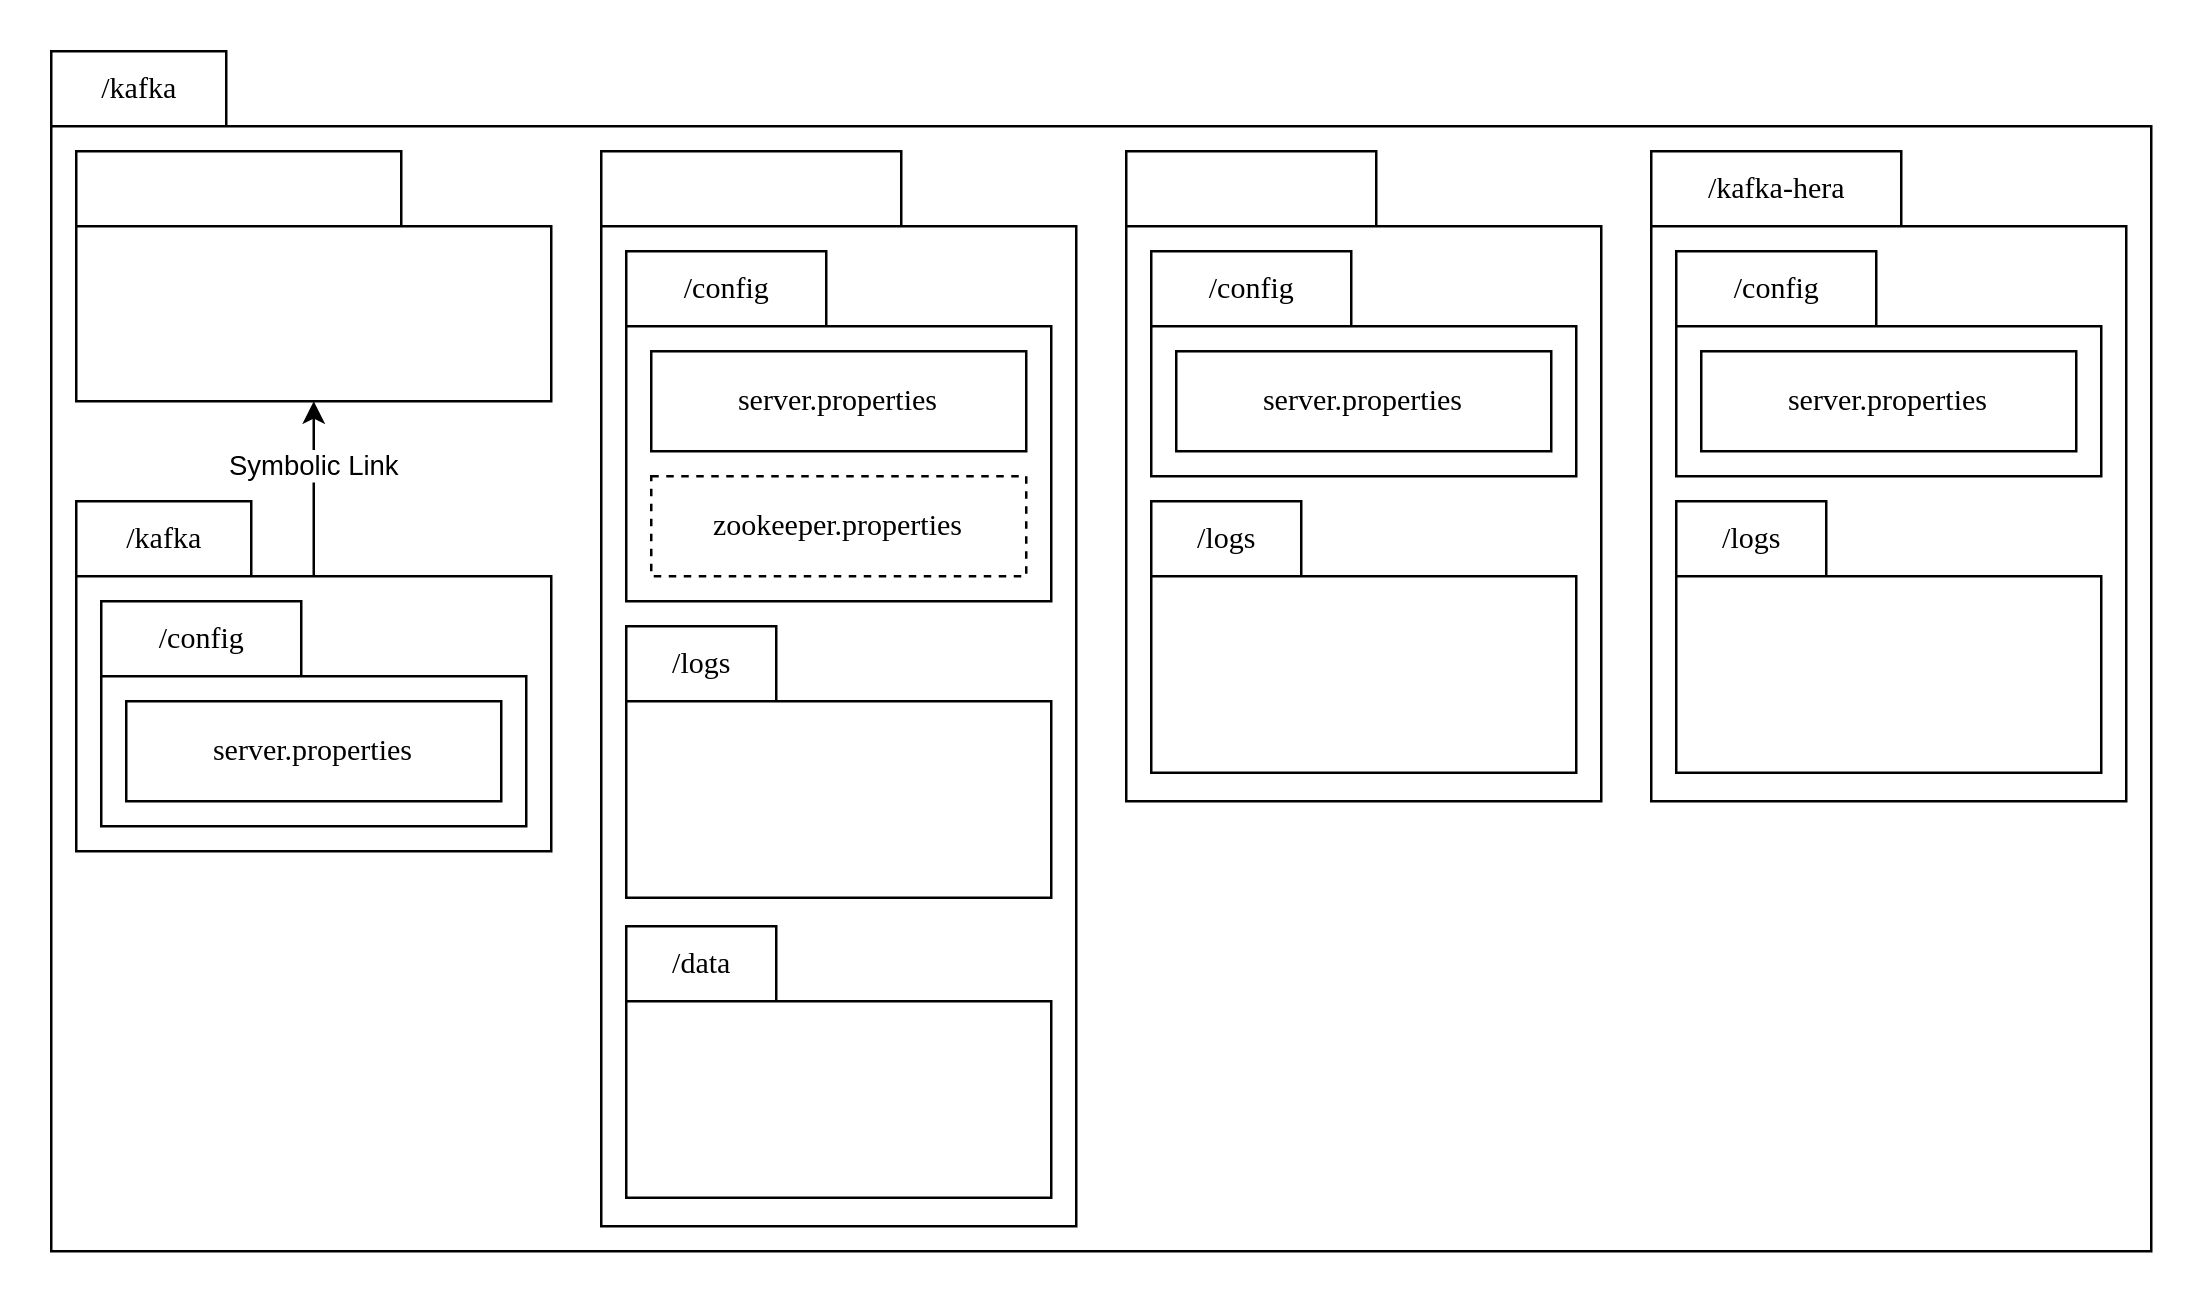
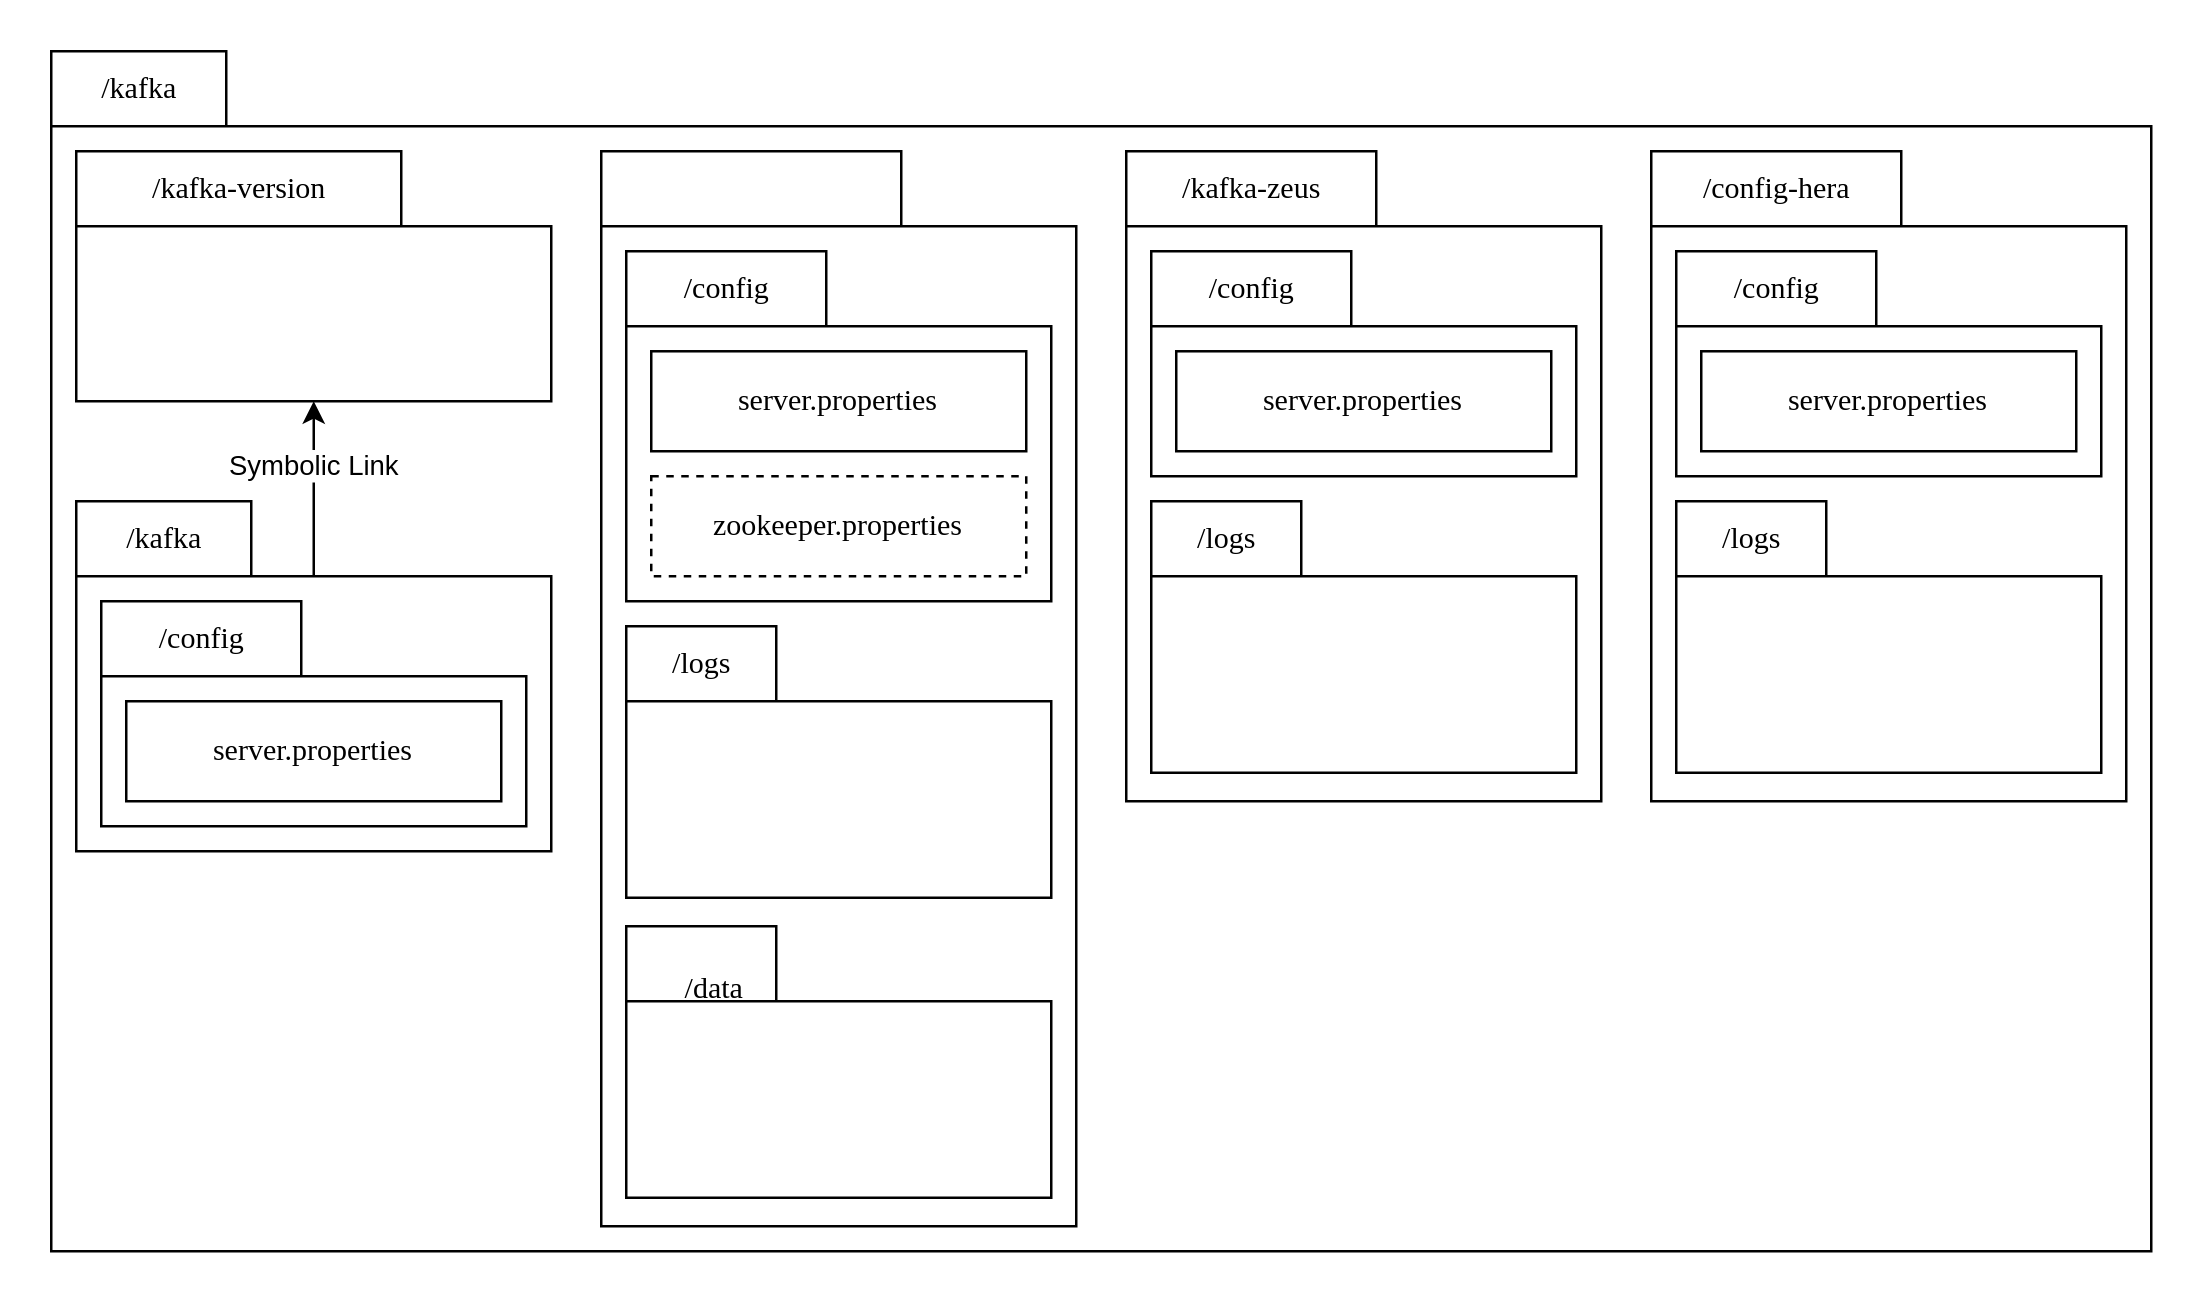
node "/kafka-version": added
node "/kafka-zeus": added
node "/kafka-hera": label "/kafka-hera" -> "/config-hera"
node "/data": moved (701, 964) -> (714, 989)
